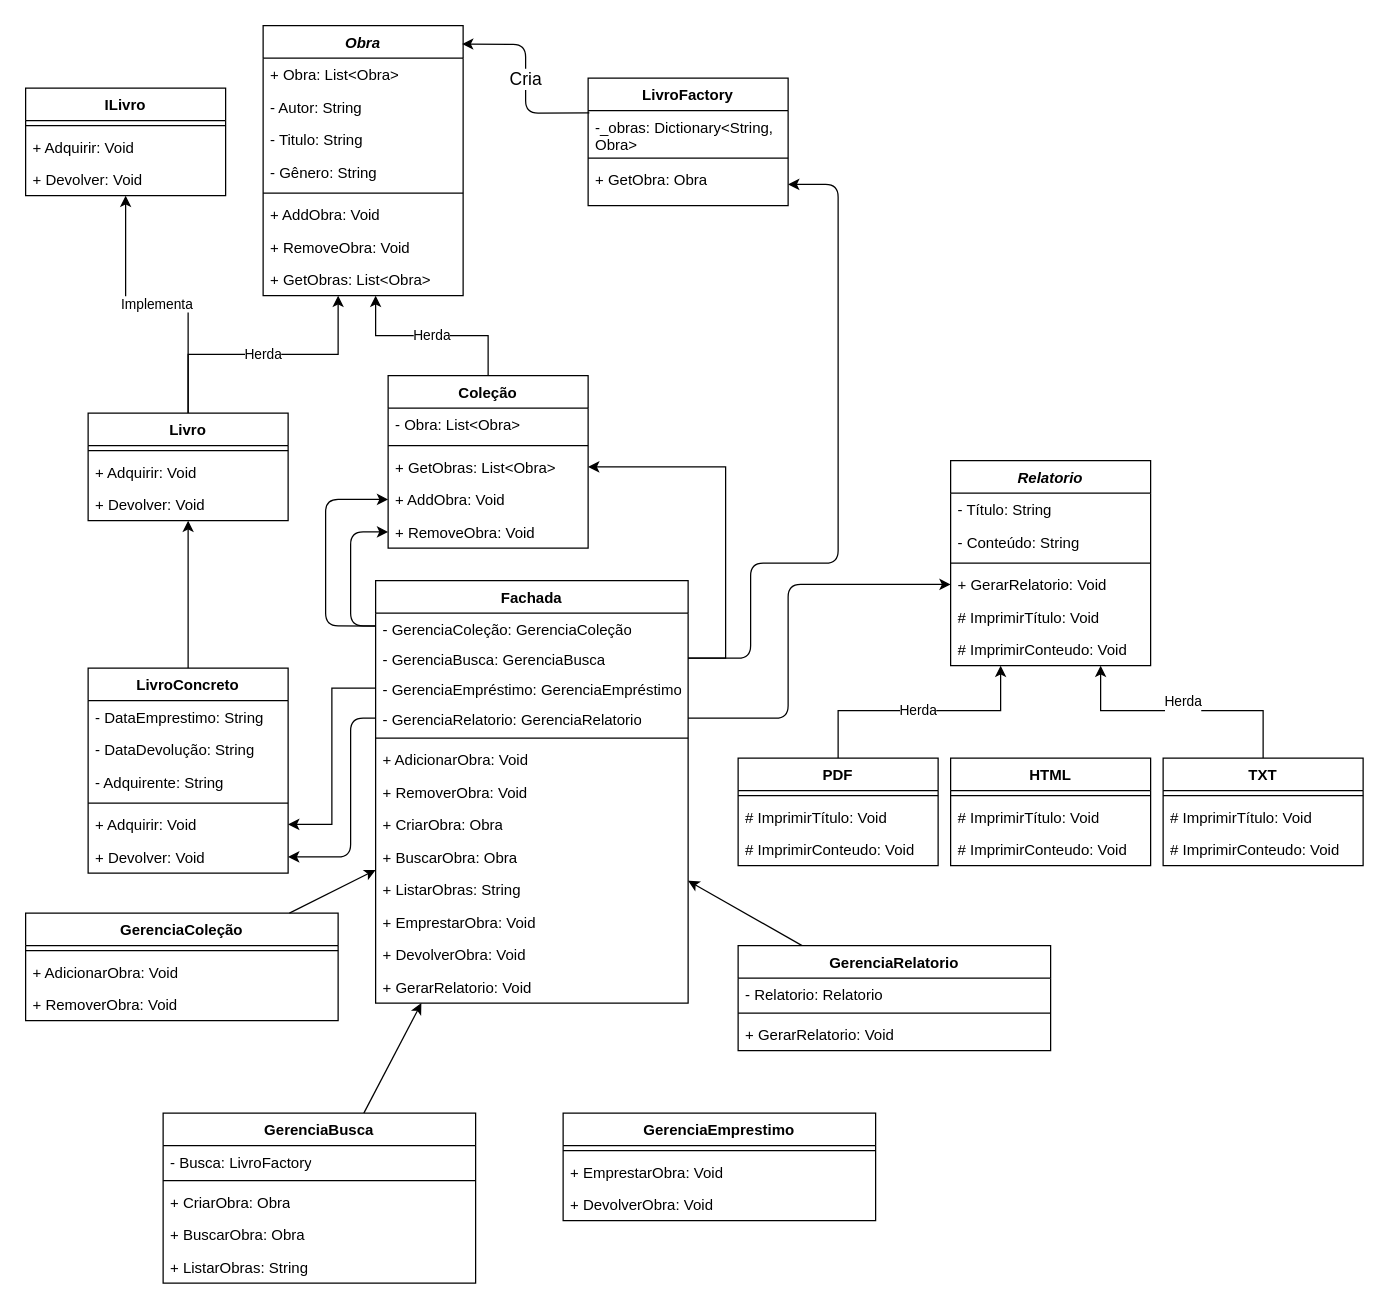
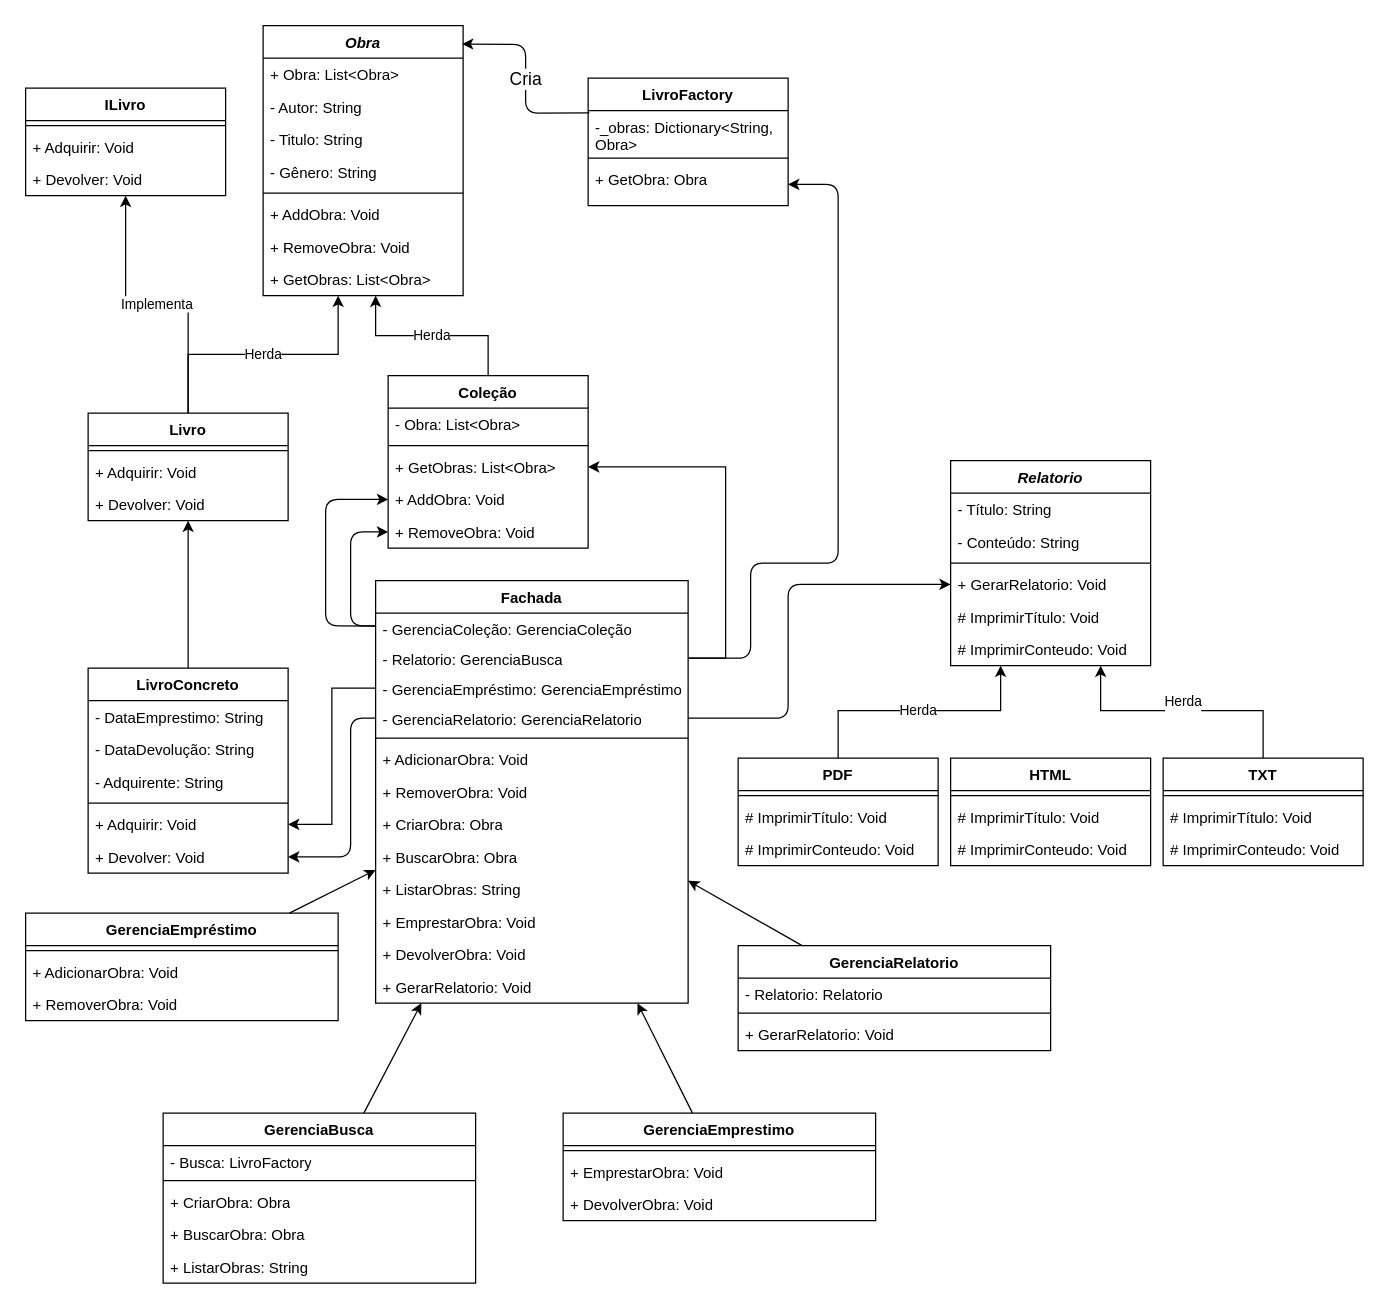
node "- GerenciaBusca: GerenciaBusca": label "- GerenciaBusca: GerenciaBusca" -> "- Relatorio: GerenciaBusca"
node "GerenciaColeção": label "GerenciaColeção" -> "GerenciaEmpréstimo"
edge "GerenciaEmprestimo" -> "Fachada": added
